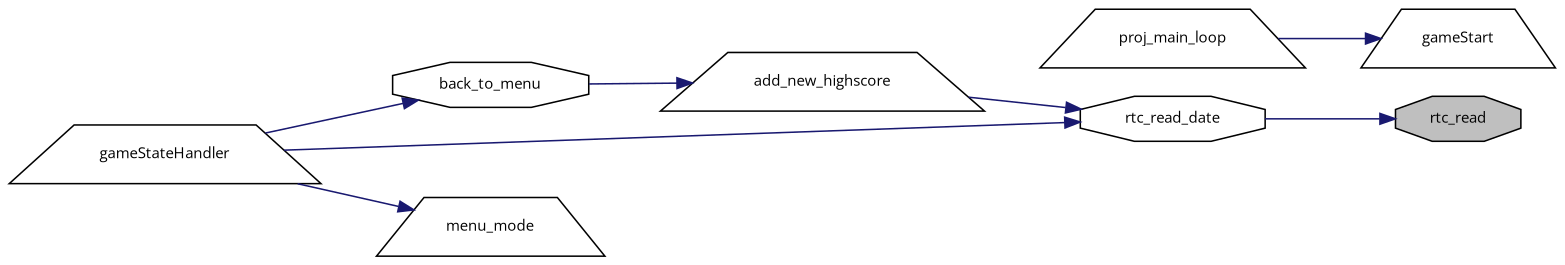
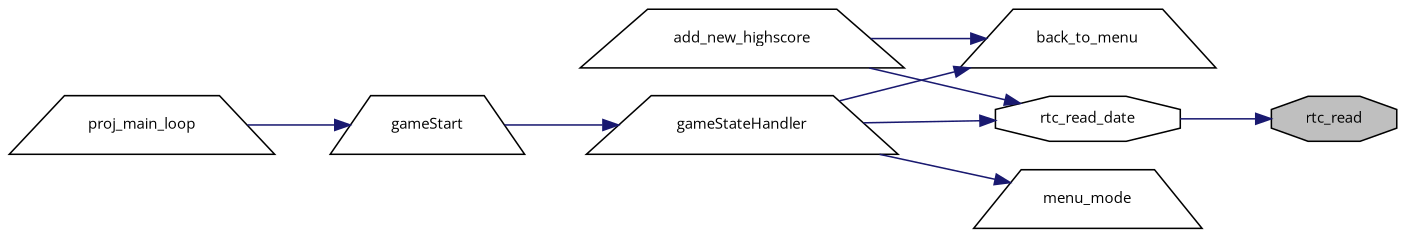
edge "back_to_menu" -> "add_new_highscore": reversed
node "back_to_menu": shape octagon -> trapezium
edge "gameStart" -> "gameStateHandler": added
